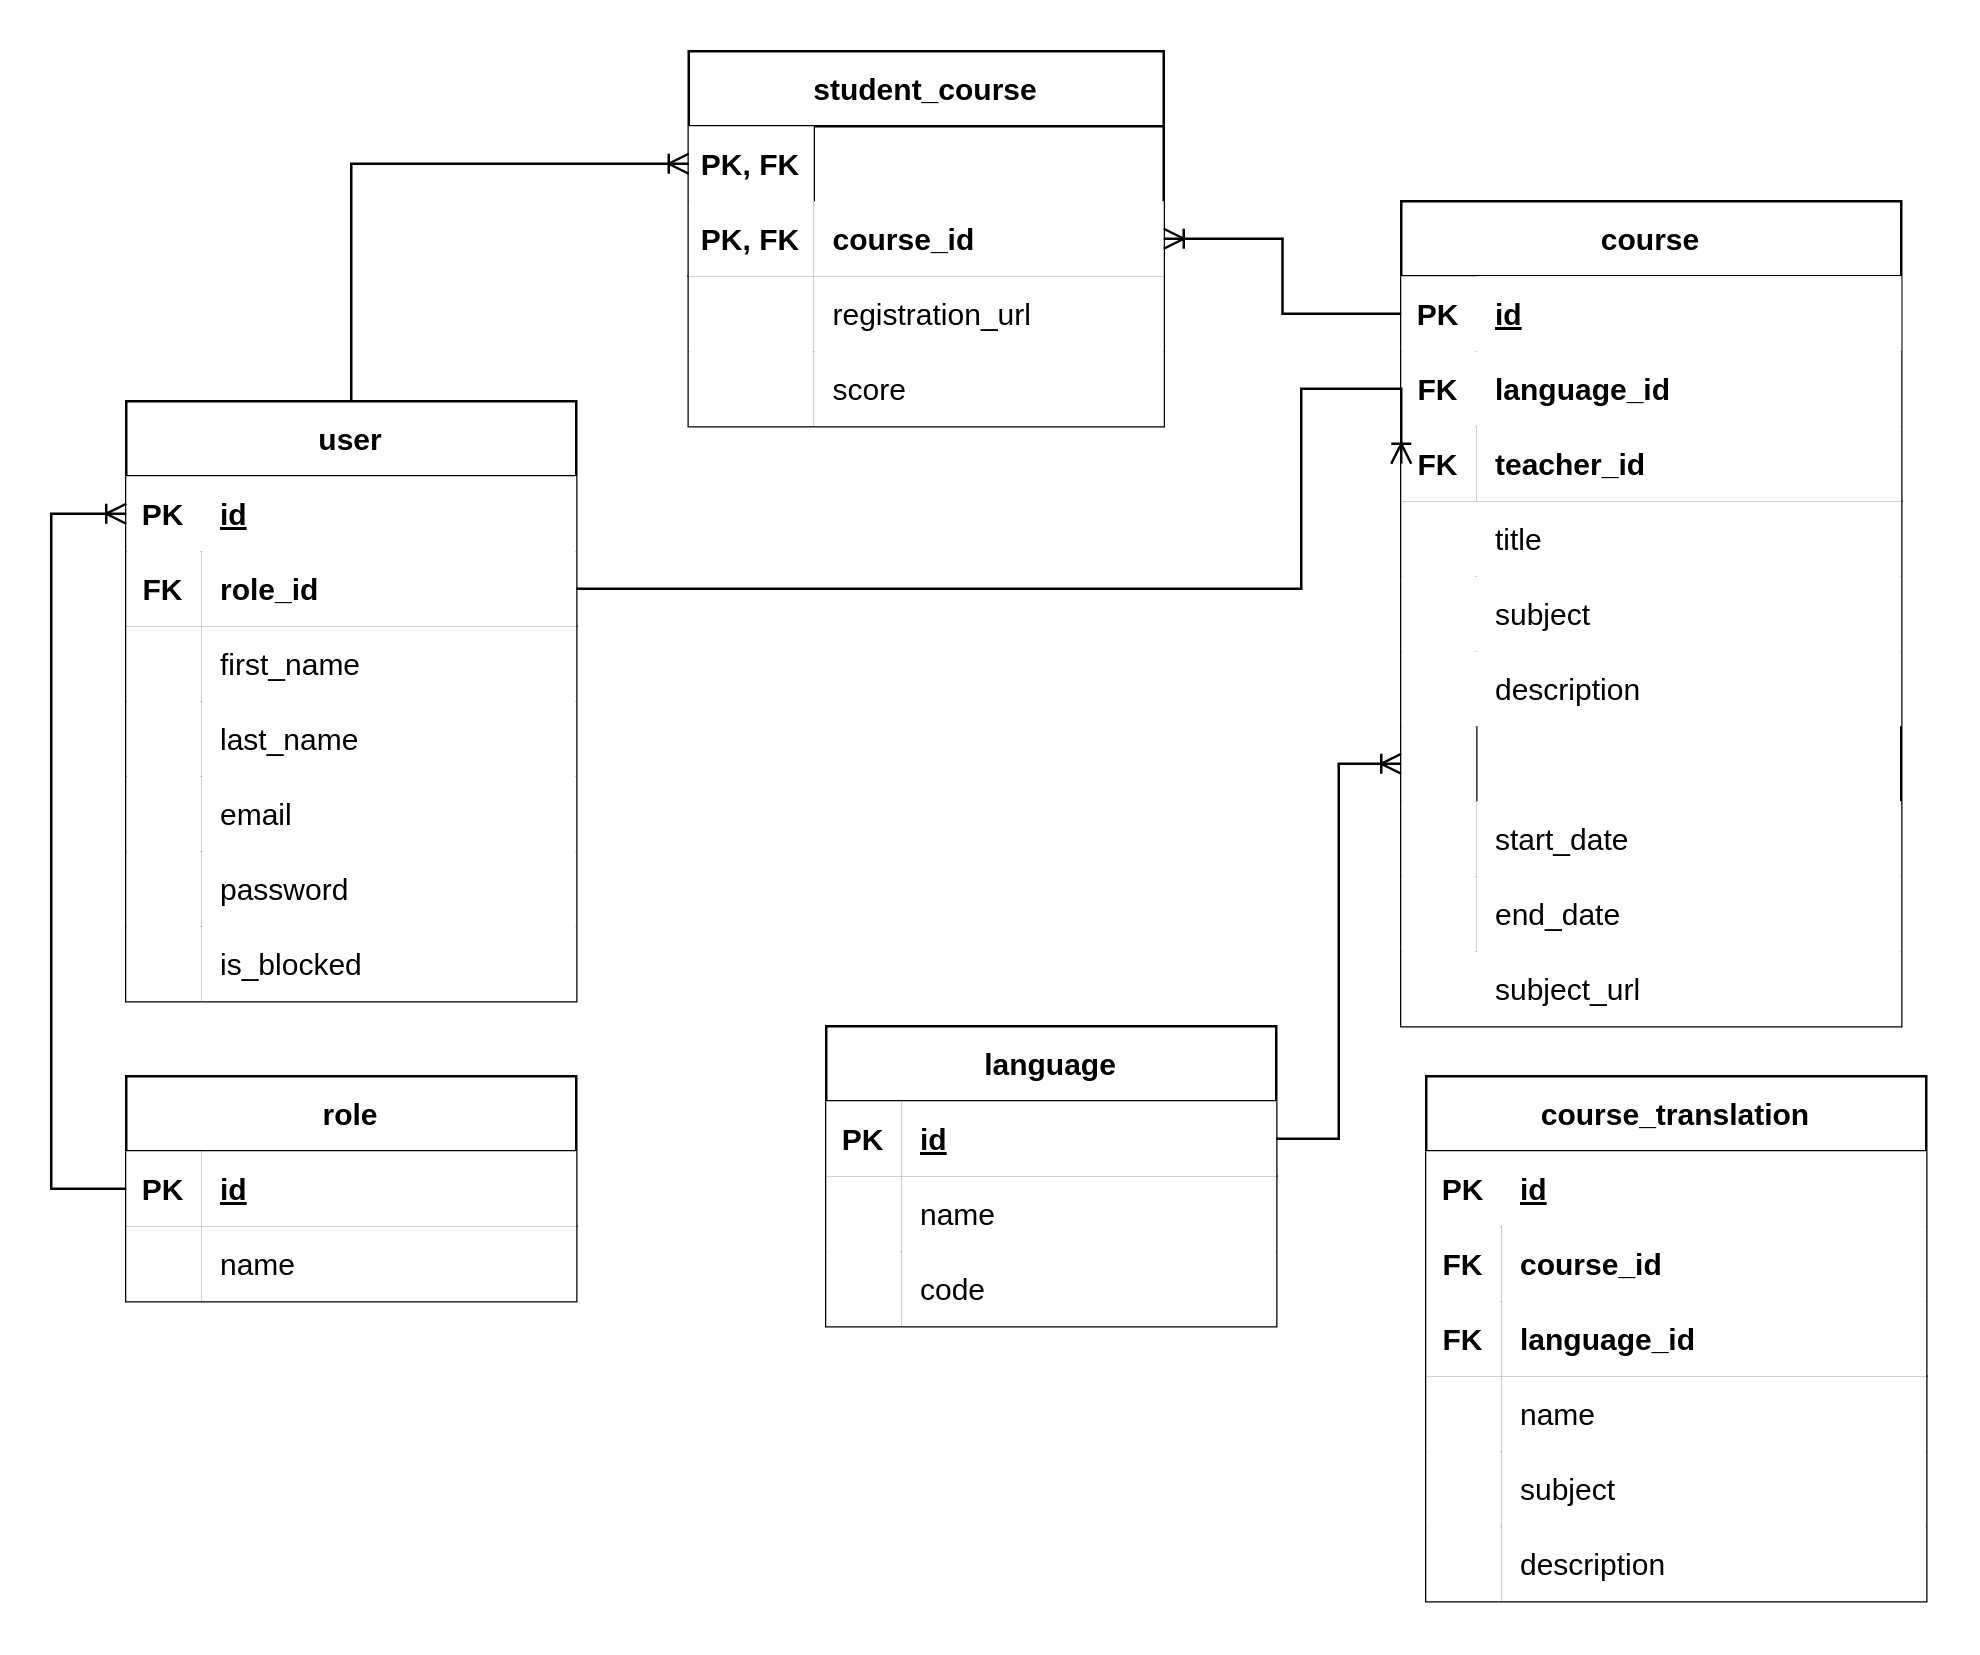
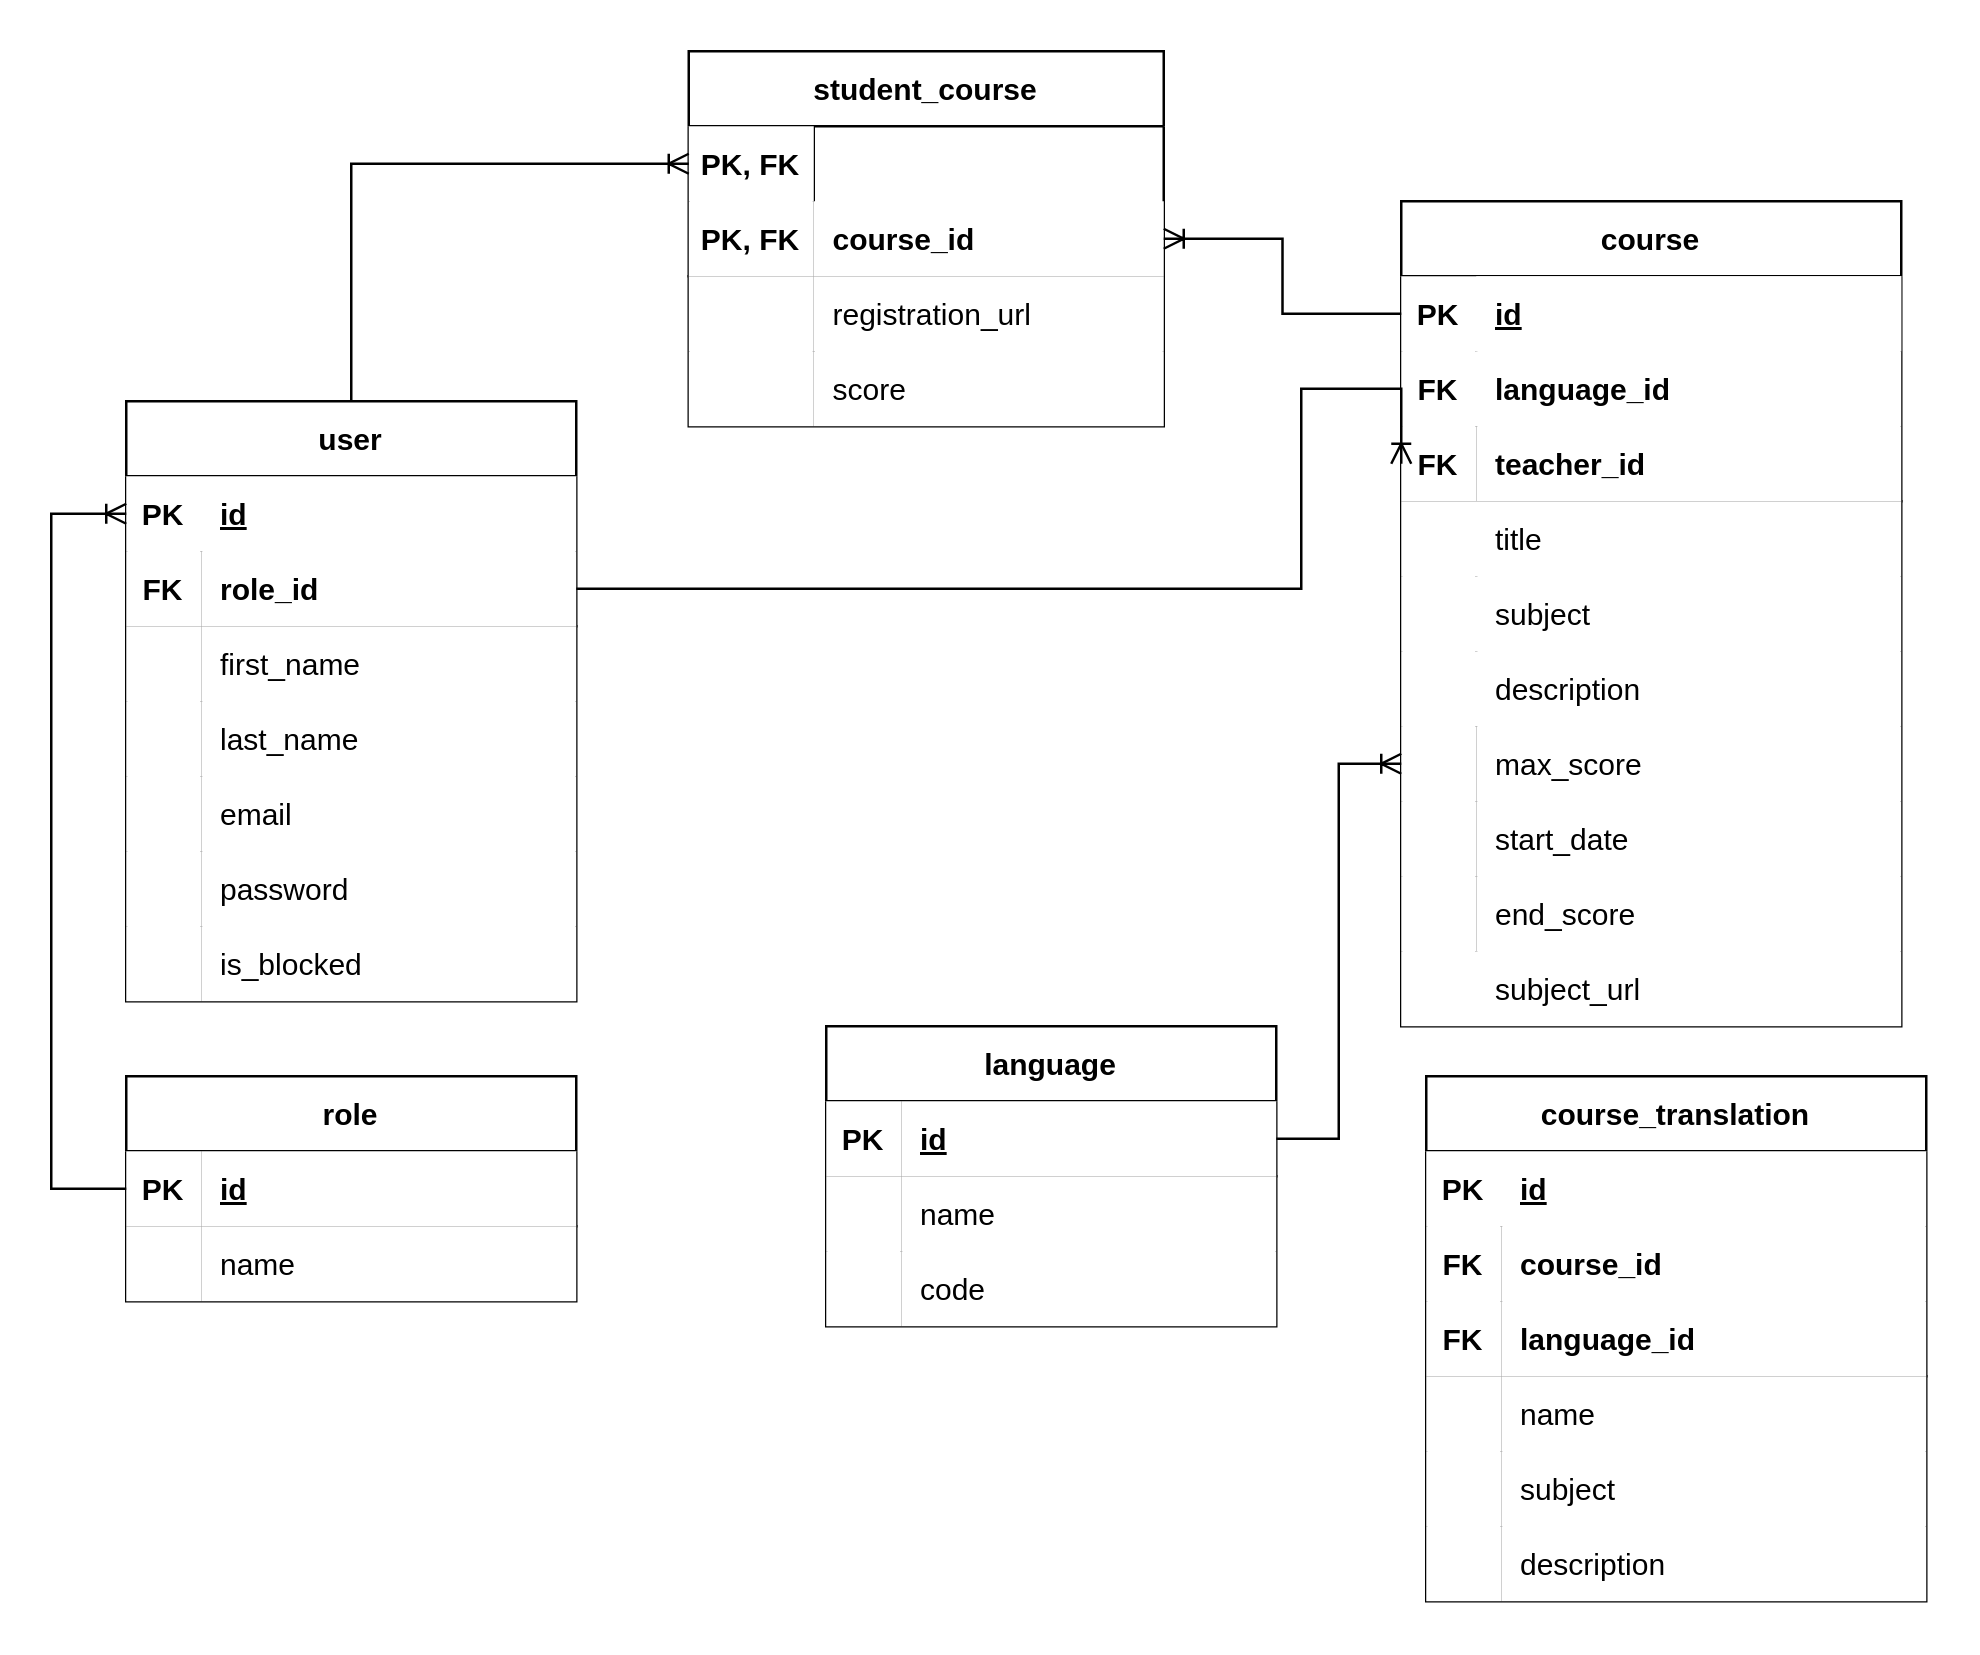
node "max_score": added
node "end_date": label "end_date" -> "end_score"
